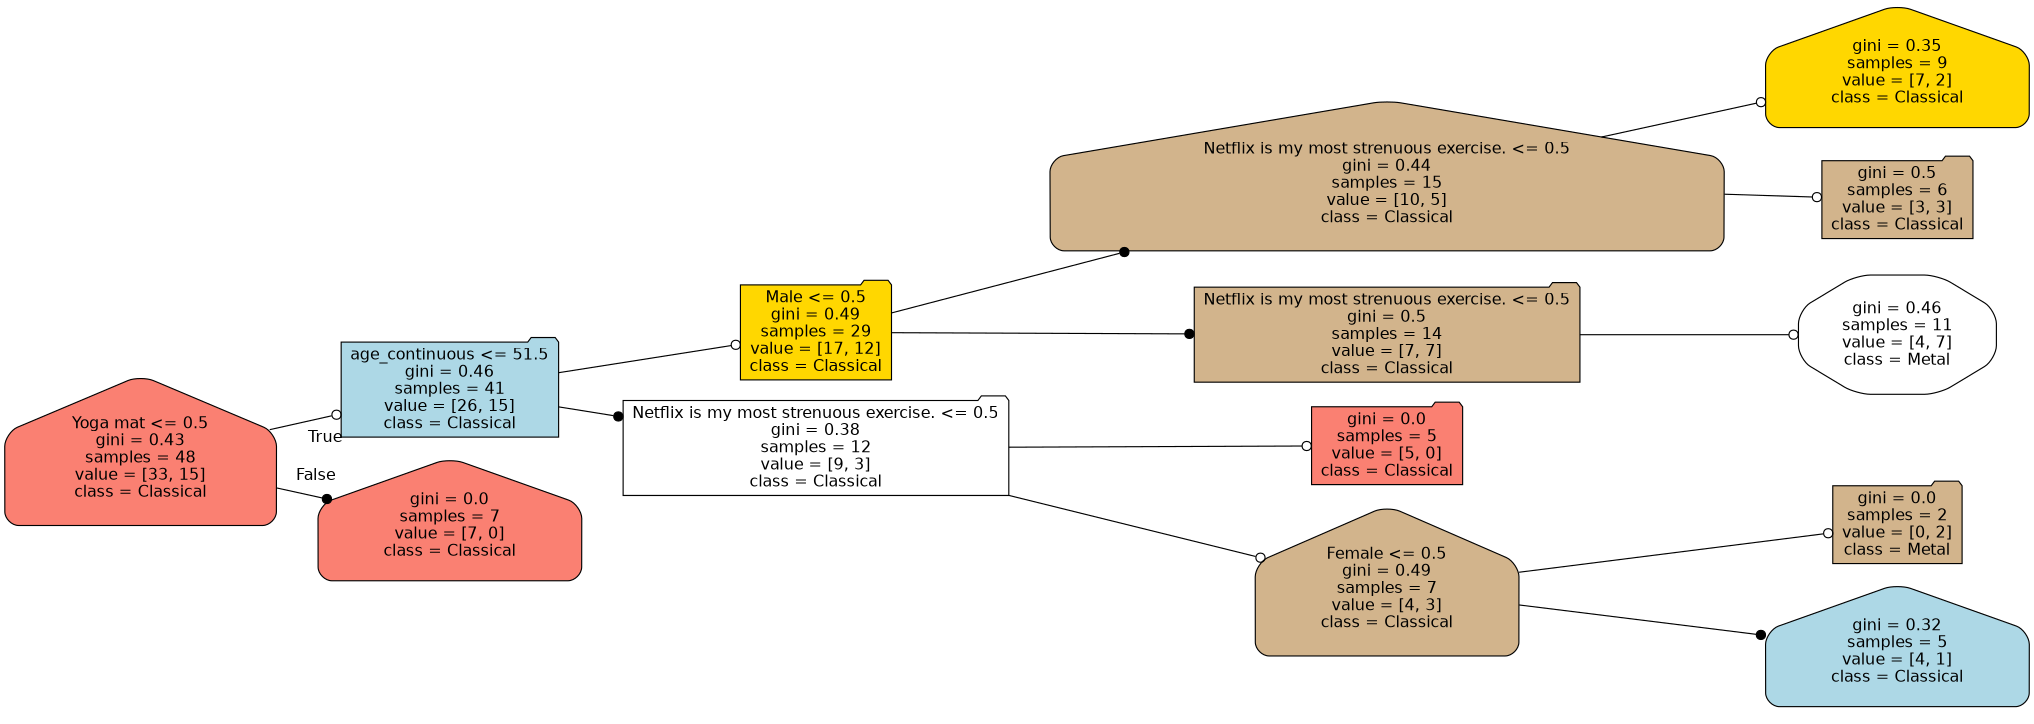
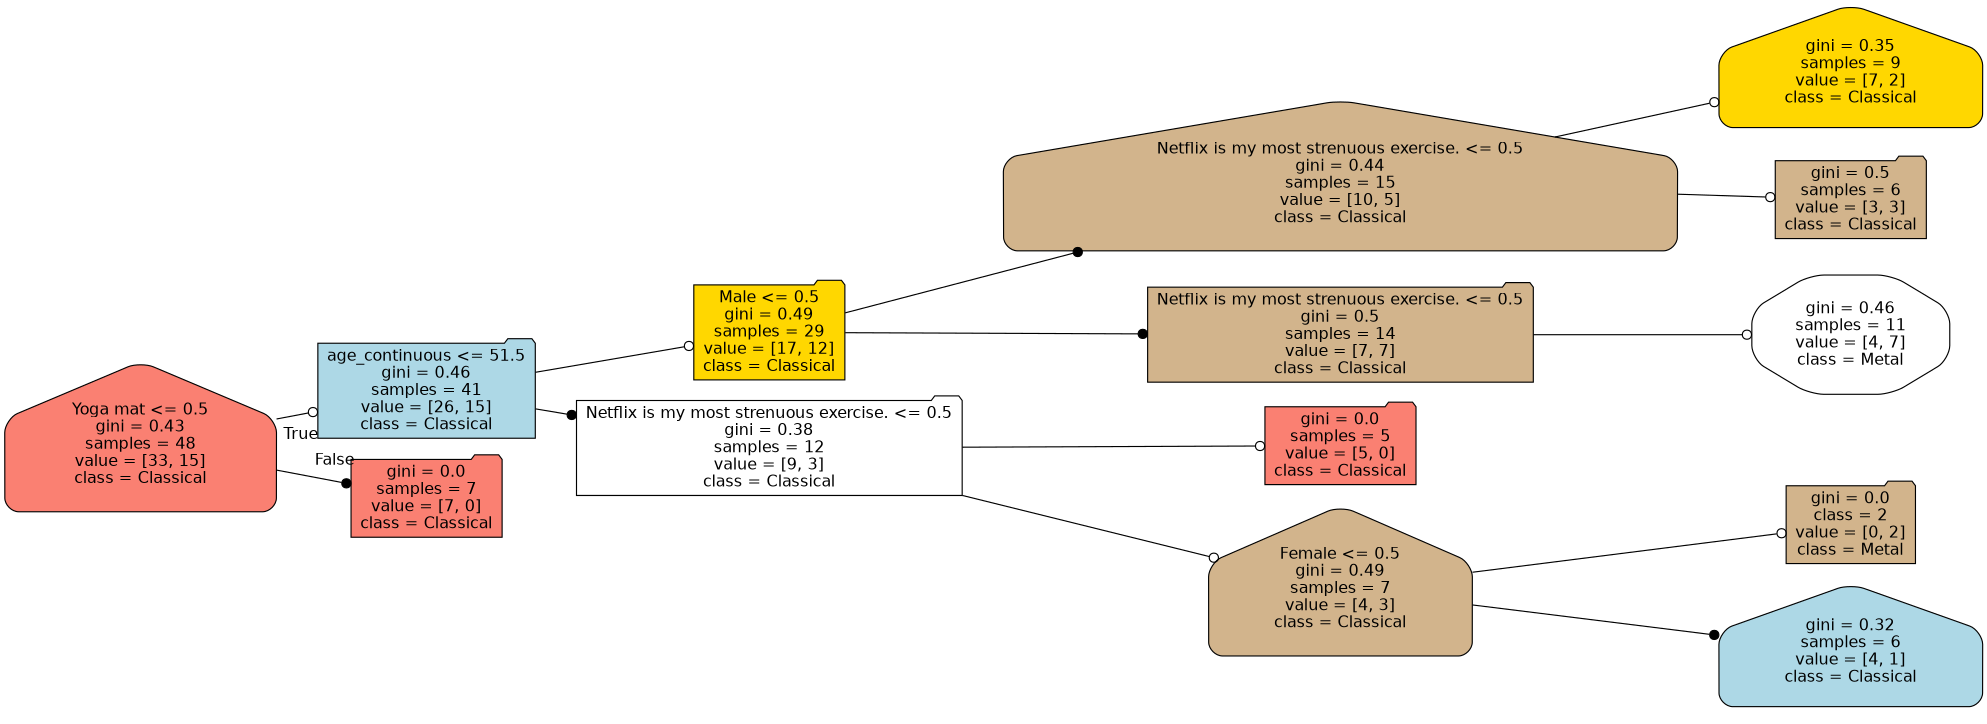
node "gini = 0.0 samples = 2 value = [0, 2] class = Metal": label "gini = 0.0 samples = 2 value = [0, 2] class = Metal" -> "gini = 0.0 class = 2 value = [0, 2] class = Metal"
node "gini = 0.0 samples = 7 value = [7, 0] class = Classical": shape house -> folder
node "gini = 0.32 samples = 5 value = [4, 1] class = Classical": label "gini = 0.32 samples = 5 value = [4, 1] class = Classical" -> "gini = 0.32 samples = 6 value = [4, 1] class = Classical"
